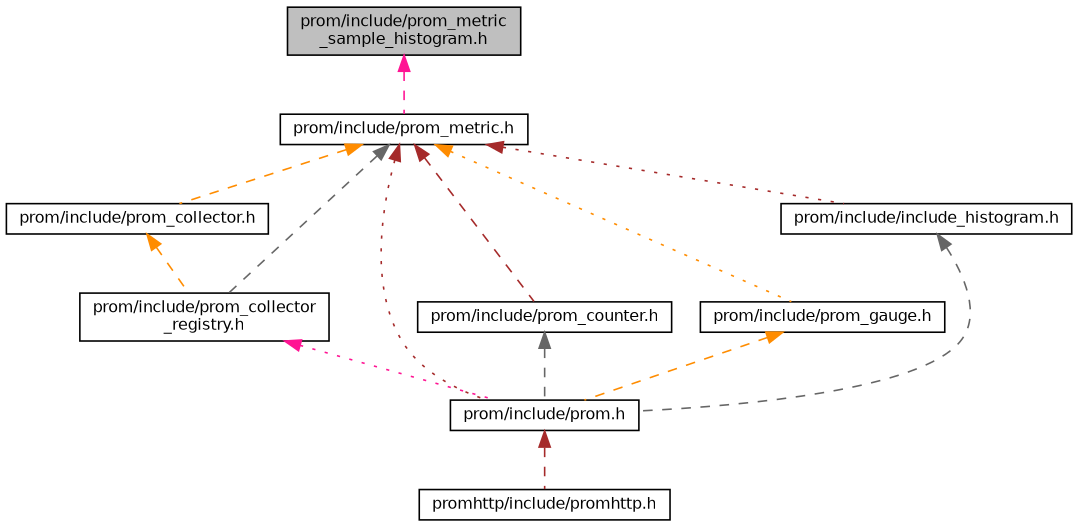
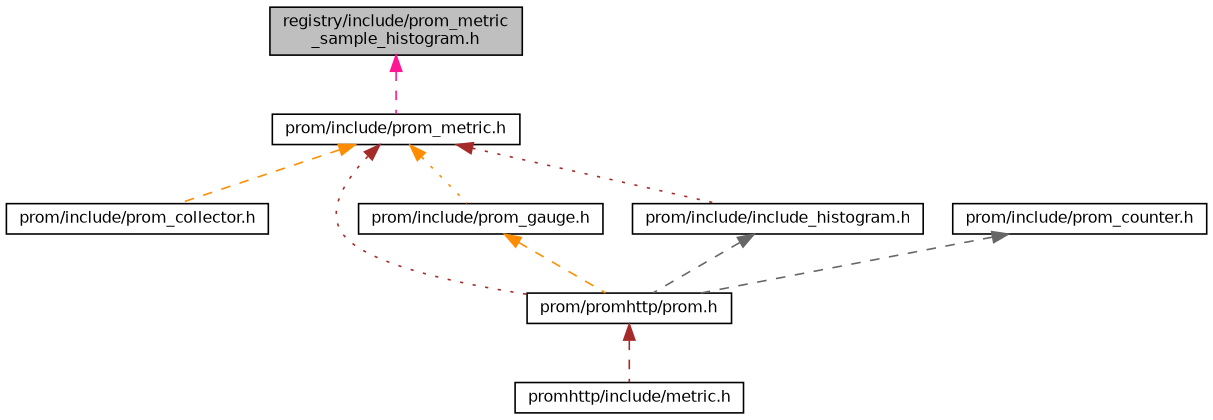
node "prom/include/prom_metric _sample_histogram.h": label "prom/include/prom_metric _sample_histogram.h" -> "registry/include/prom_metric _sample_histogram.h"
edge "prom/include/prom_counter.h" -> "prom/include/prom_metric.h": removed
node "prom/include/prom_collector _registry.h": removed
node "prom/include/prom.h": label "prom/include/prom.h" -> "prom/promhttp/prom.h"
node "promhttp/include/promhttp.h": label "promhttp/include/promhttp.h" -> "promhttp/include/metric.h"
